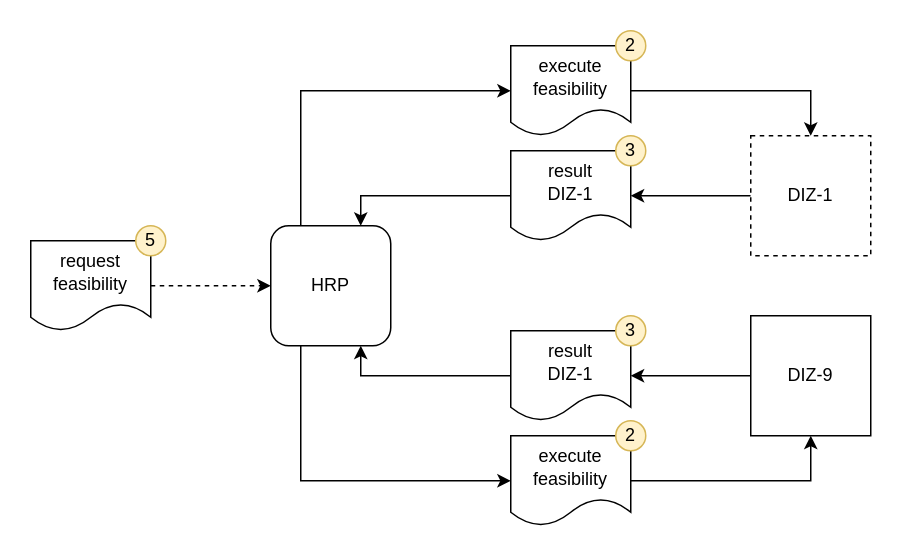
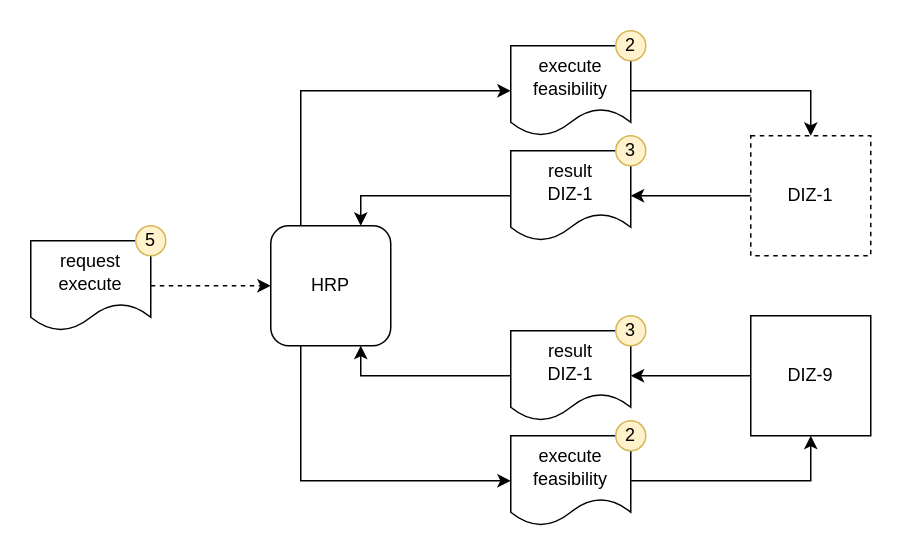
node "request feasibility": label "request feasibility" -> "request execute"
